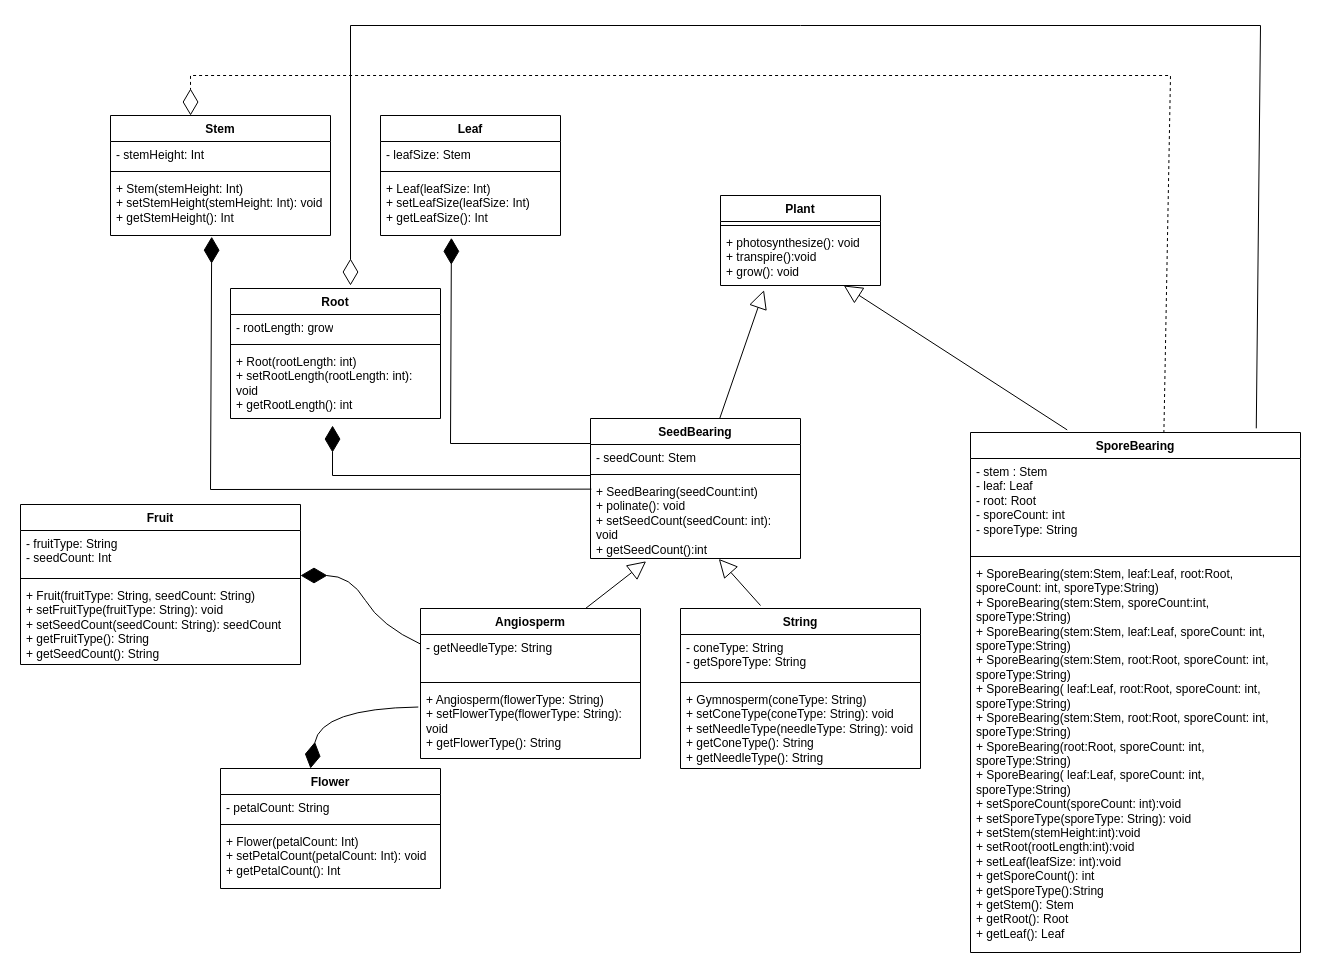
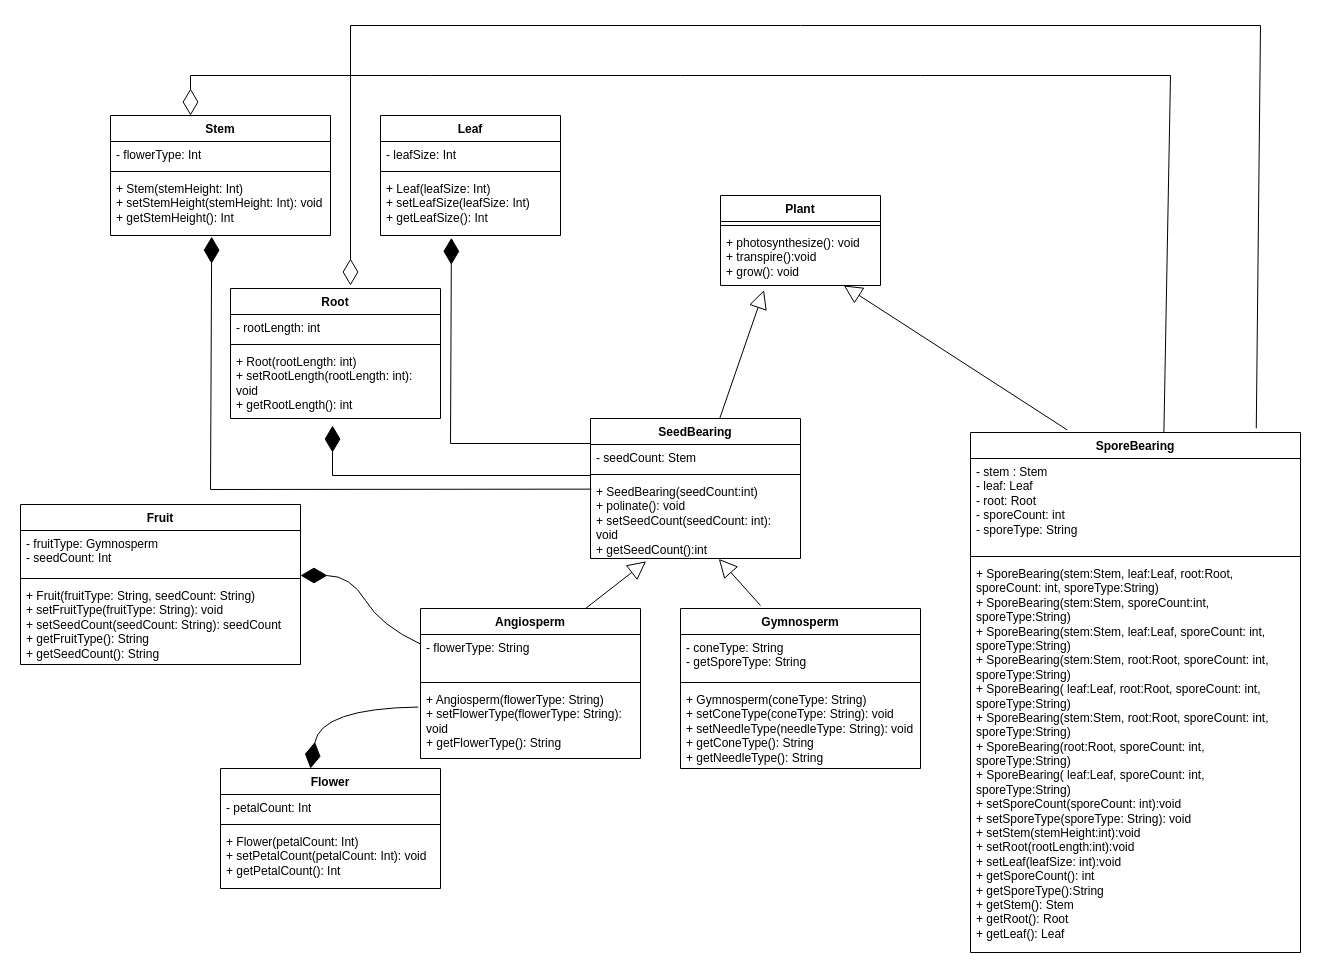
edge "SporeBearing" -> "Stem": style dashed -> solid
node "- stemHeight: Int": label "- stemHeight: Int" -> "- flowerType: Int"
node "- leafSize: Stem": label "- leafSize: Stem" -> "- leafSize: Int"
node "- rootLength: grow": label "- rootLength: grow" -> "- rootLength: int"
node "- fruitType: String - seedCount: Int": label "- fruitType: String - seedCount: Int" -> "- fruitType: Gymnosperm - seedCount: Int"
node "String": label "String" -> "Gymnosperm"
node "- getNeedleType: String": label "- getNeedleType: String" -> "- flowerType: String"
node "- petalCount: String": label "- petalCount: String" -> "- petalCount: Int"
